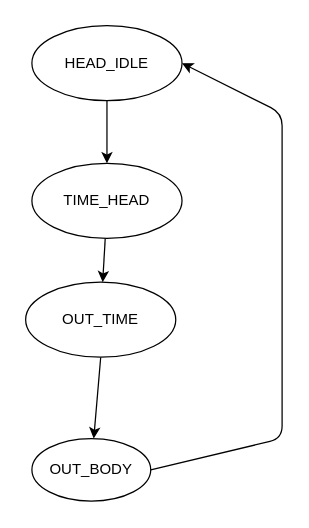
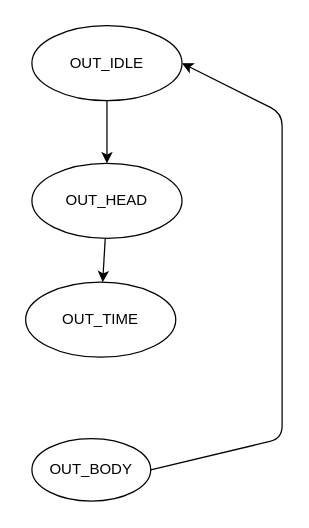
node "HEAD_IDLE": label "HEAD_IDLE" -> "OUT_IDLE"
node "TIME_HEAD": label "TIME_HEAD" -> "OUT_HEAD"
edge "OUT_TIME" -> "OUT_BODY": removed
